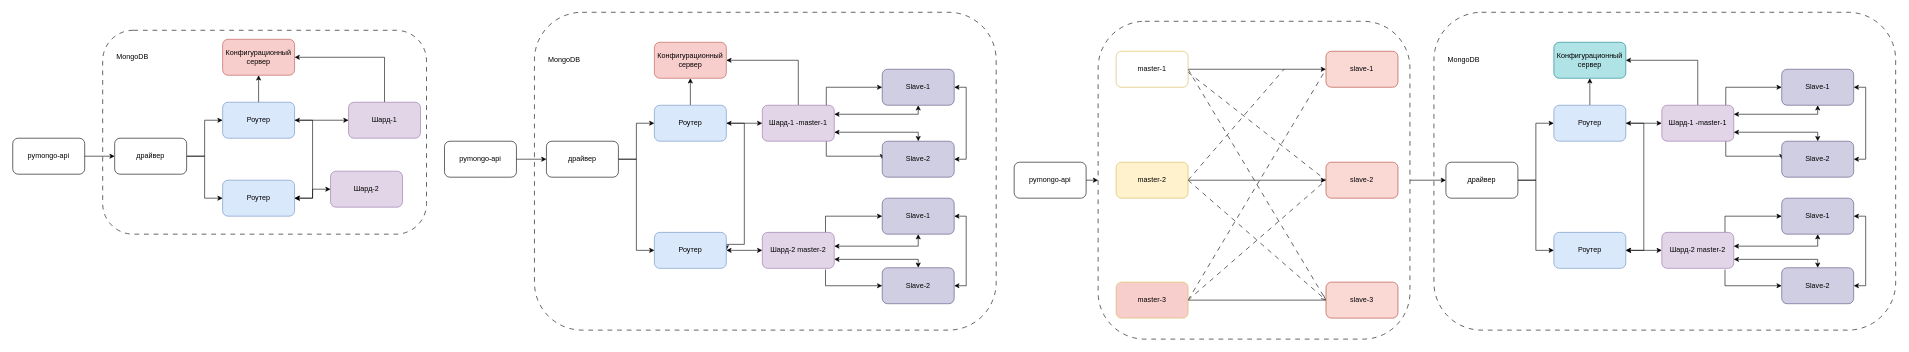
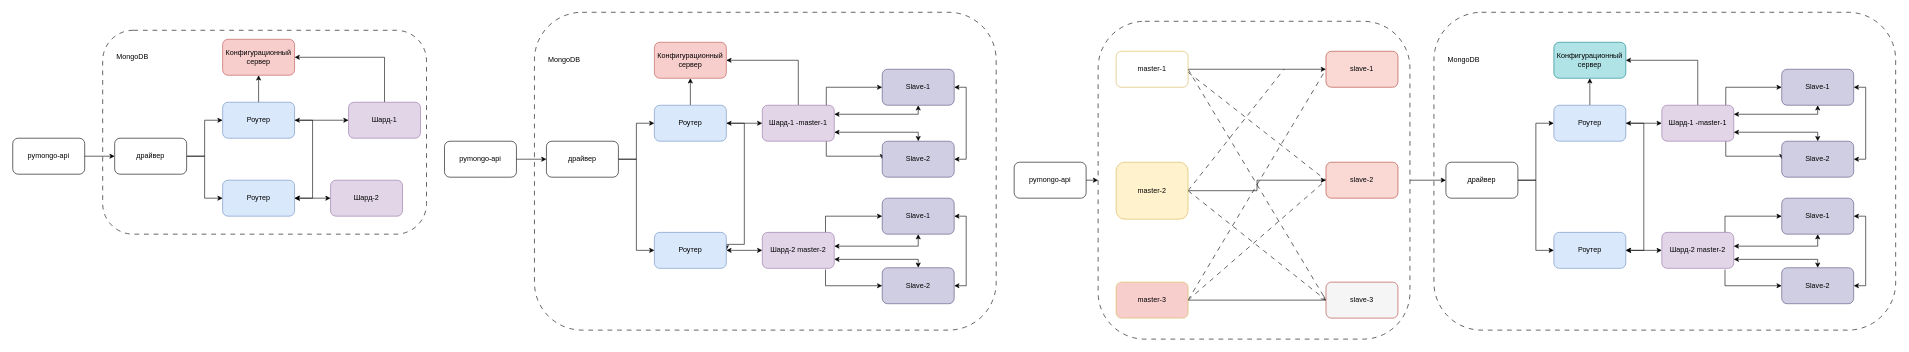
node "master-2": size 72x36 -> 72x57
node "Шард-2": moved (366, 189) -> (366, 198)
node "slave-3": fillcolor #fad9d5 -> #f5f5f5
